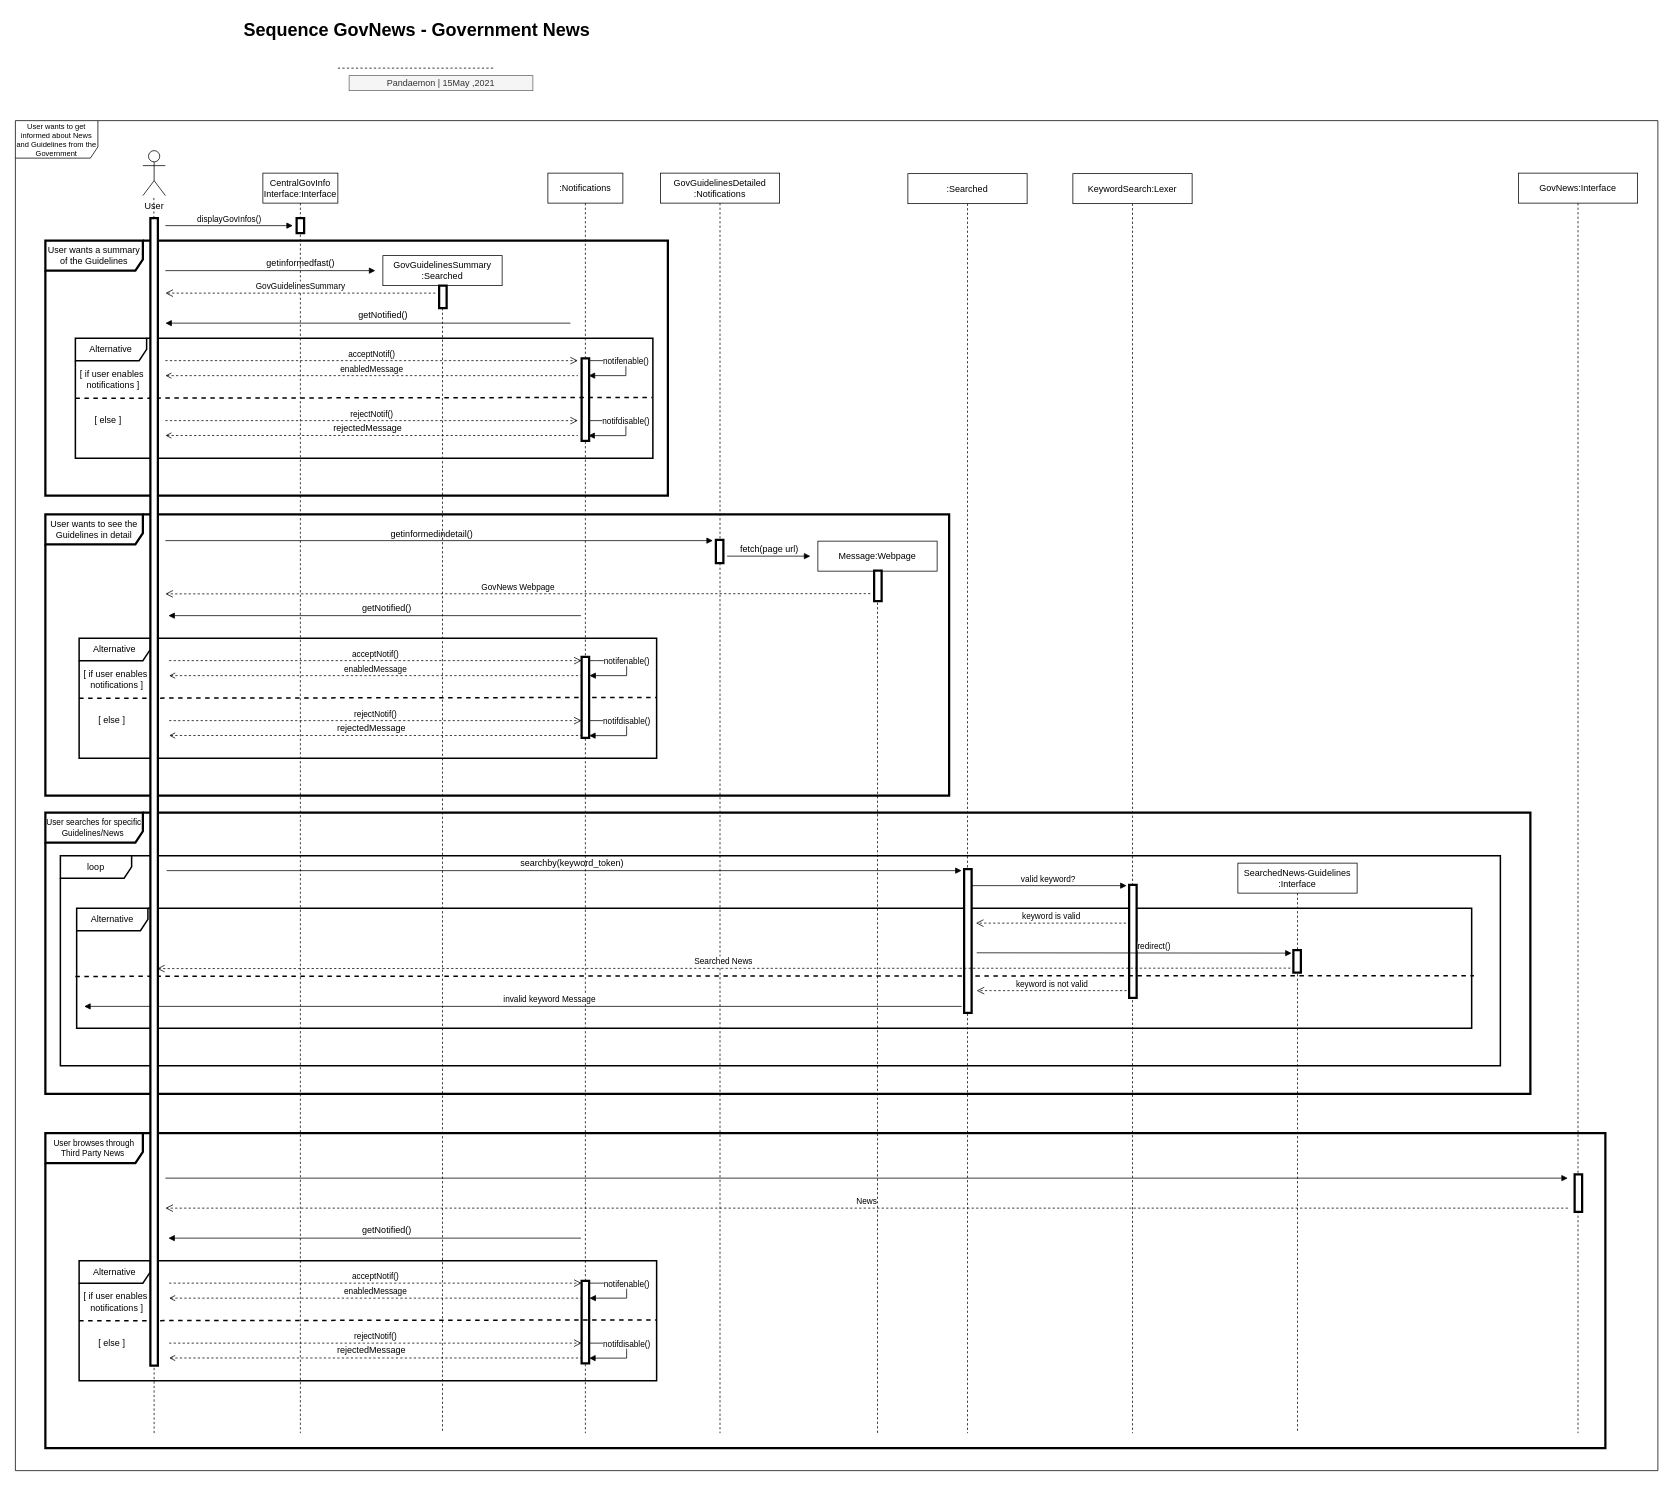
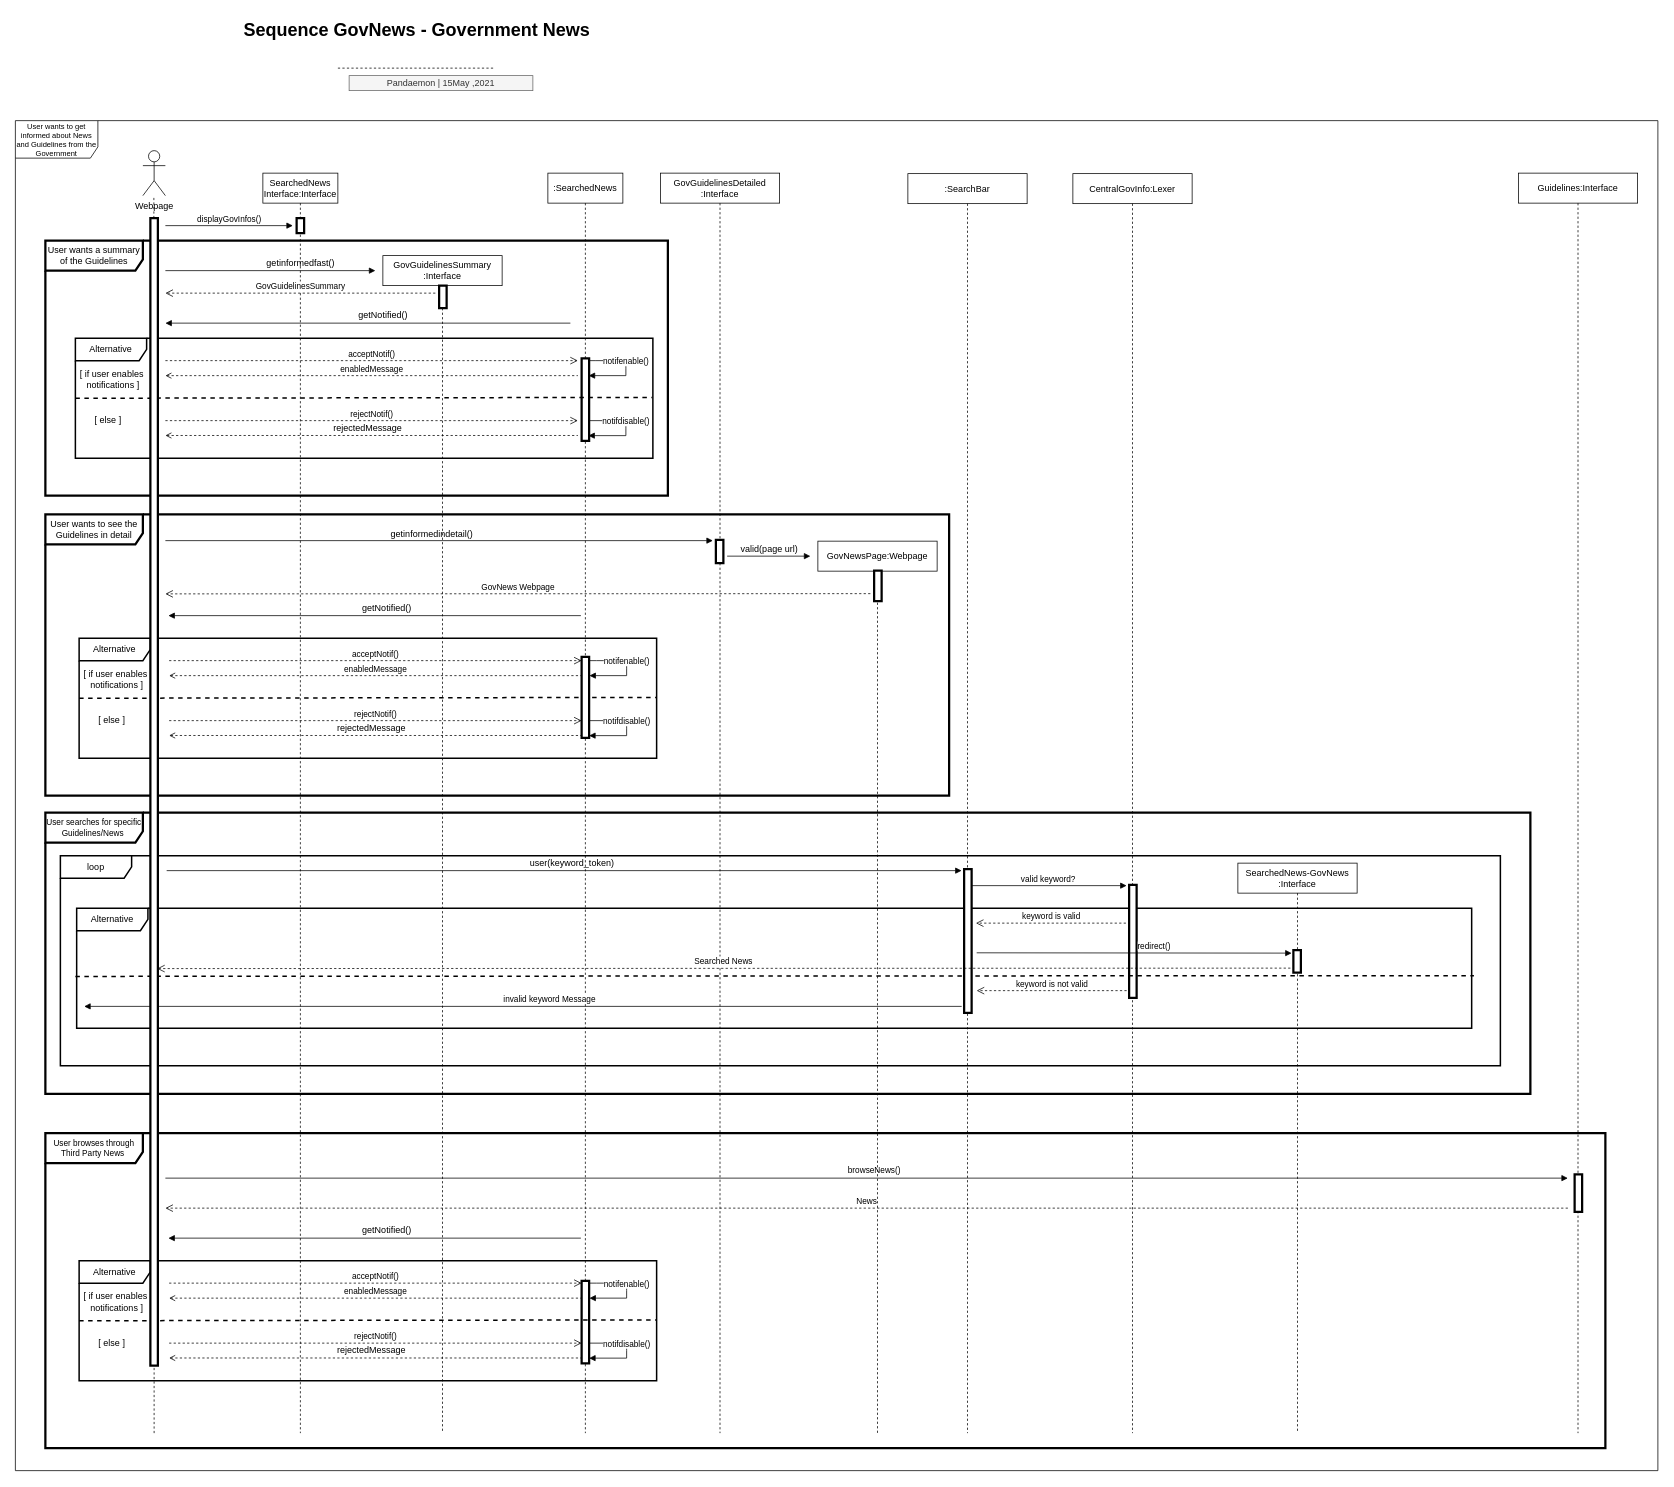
node "CentralGovInfo Interface:Interface": label "CentralGovInfo Interface:Interface" -> "SearchedNews Interface:Interface"
node ":Notifications": label ":Notifications" -> ":SearchedNews"
node "GovGuidelinesDetailed :Notifications": label "GovGuidelinesDetailed :Notifications" -> "GovGuidelinesDetailed :Interface"
node "GovNews:Interface": label "GovNews:Interface" -> "Guidelines:Interface"
node ":Searched": label ":Searched" -> ":SearchBar"
node "KeywordSearch:Lexer": label "KeywordSearch:Lexer" -> "CentralGovInfo:Lexer"
node "User": label "User" -> "Webpage"
node "GovGuidelinesSummary :Searched": label "GovGuidelinesSummary :Searched" -> "GovGuidelinesSummary :Interface"
node "fetch(page url)": label "fetch(page url)" -> "valid(page url)"
node "Message:Webpage": label "Message:Webpage" -> "GovNewsPage:Webpage"
node "searchby(keyword_token)": label "searchby(keyword_token)" -> "user(keyword_token)"
node "SearchedNews-Guidelines :Interface": label "SearchedNews-Guidelines :Interface" -> "SearchedNews-GovNews :Interface"
node "browseNews()": added
